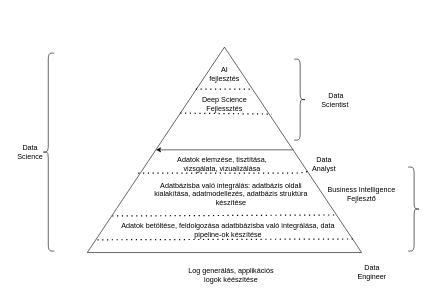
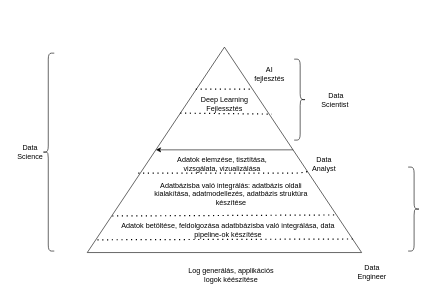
node "AI fejlesztés": moved (225, 74) -> (270, 74)
node "Deep Science Fejlessztés": label "Deep Science Fejlessztés" -> "Deep Learning Fejlessztés"
node "Business Intelligence Fejlesztő": removed
